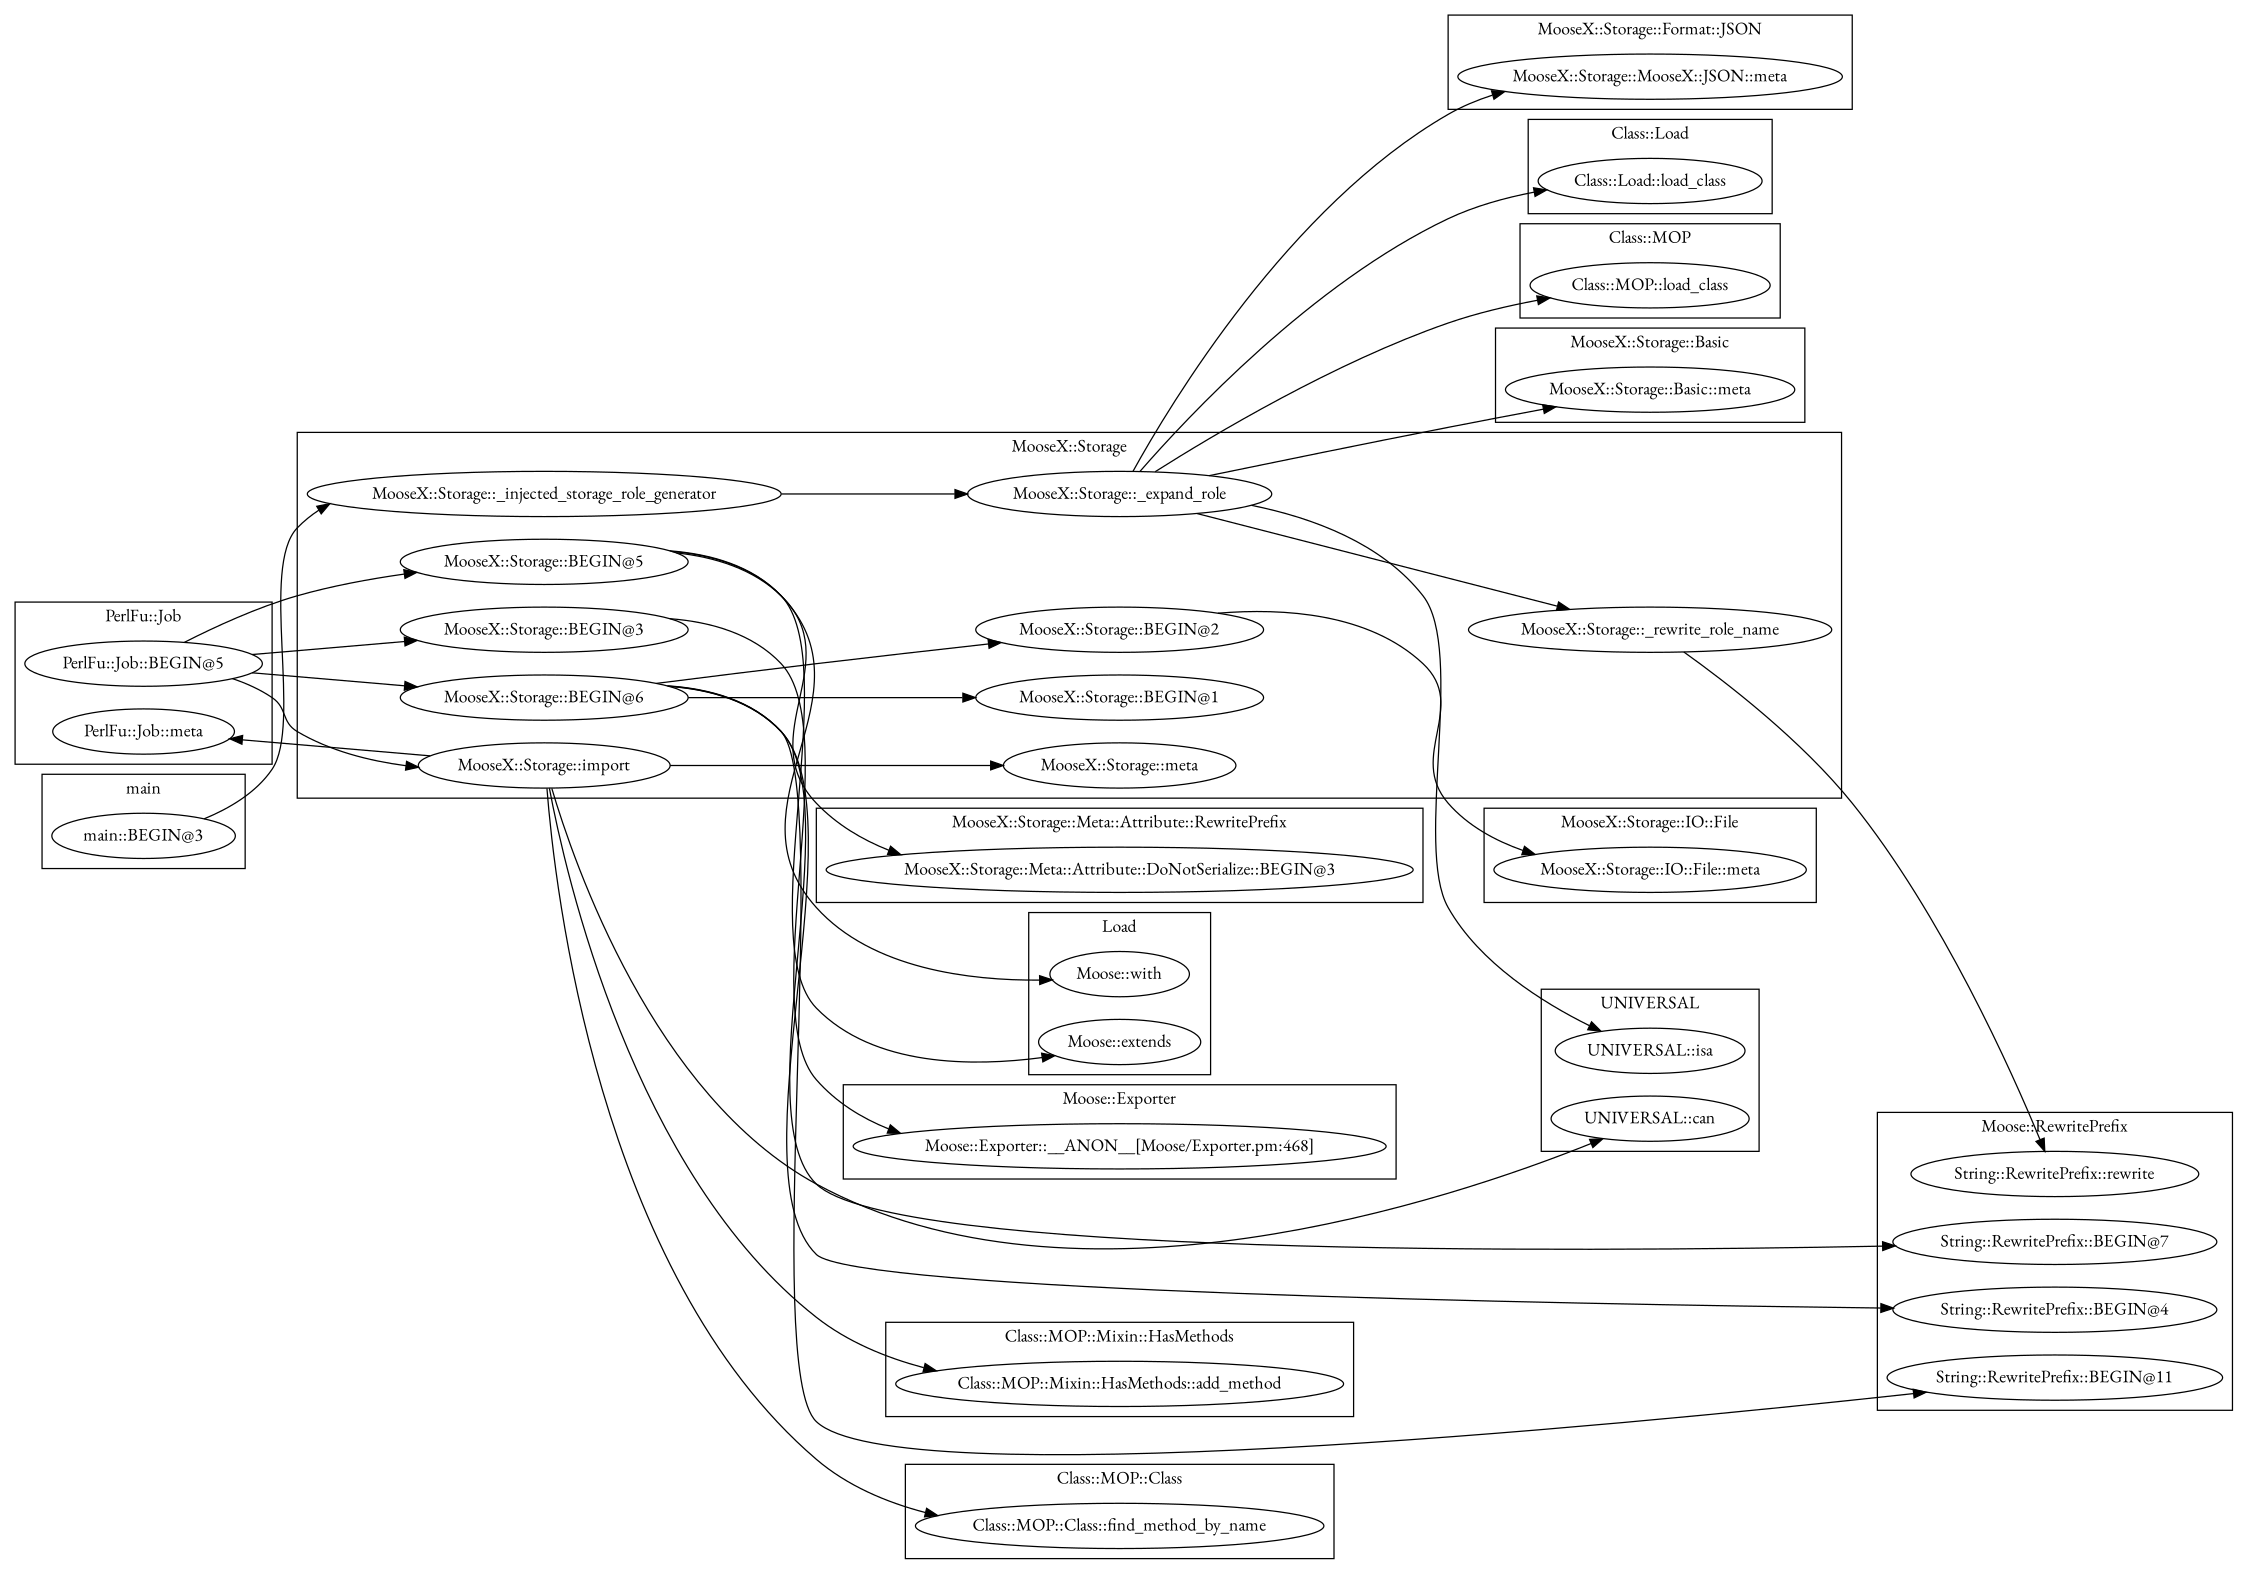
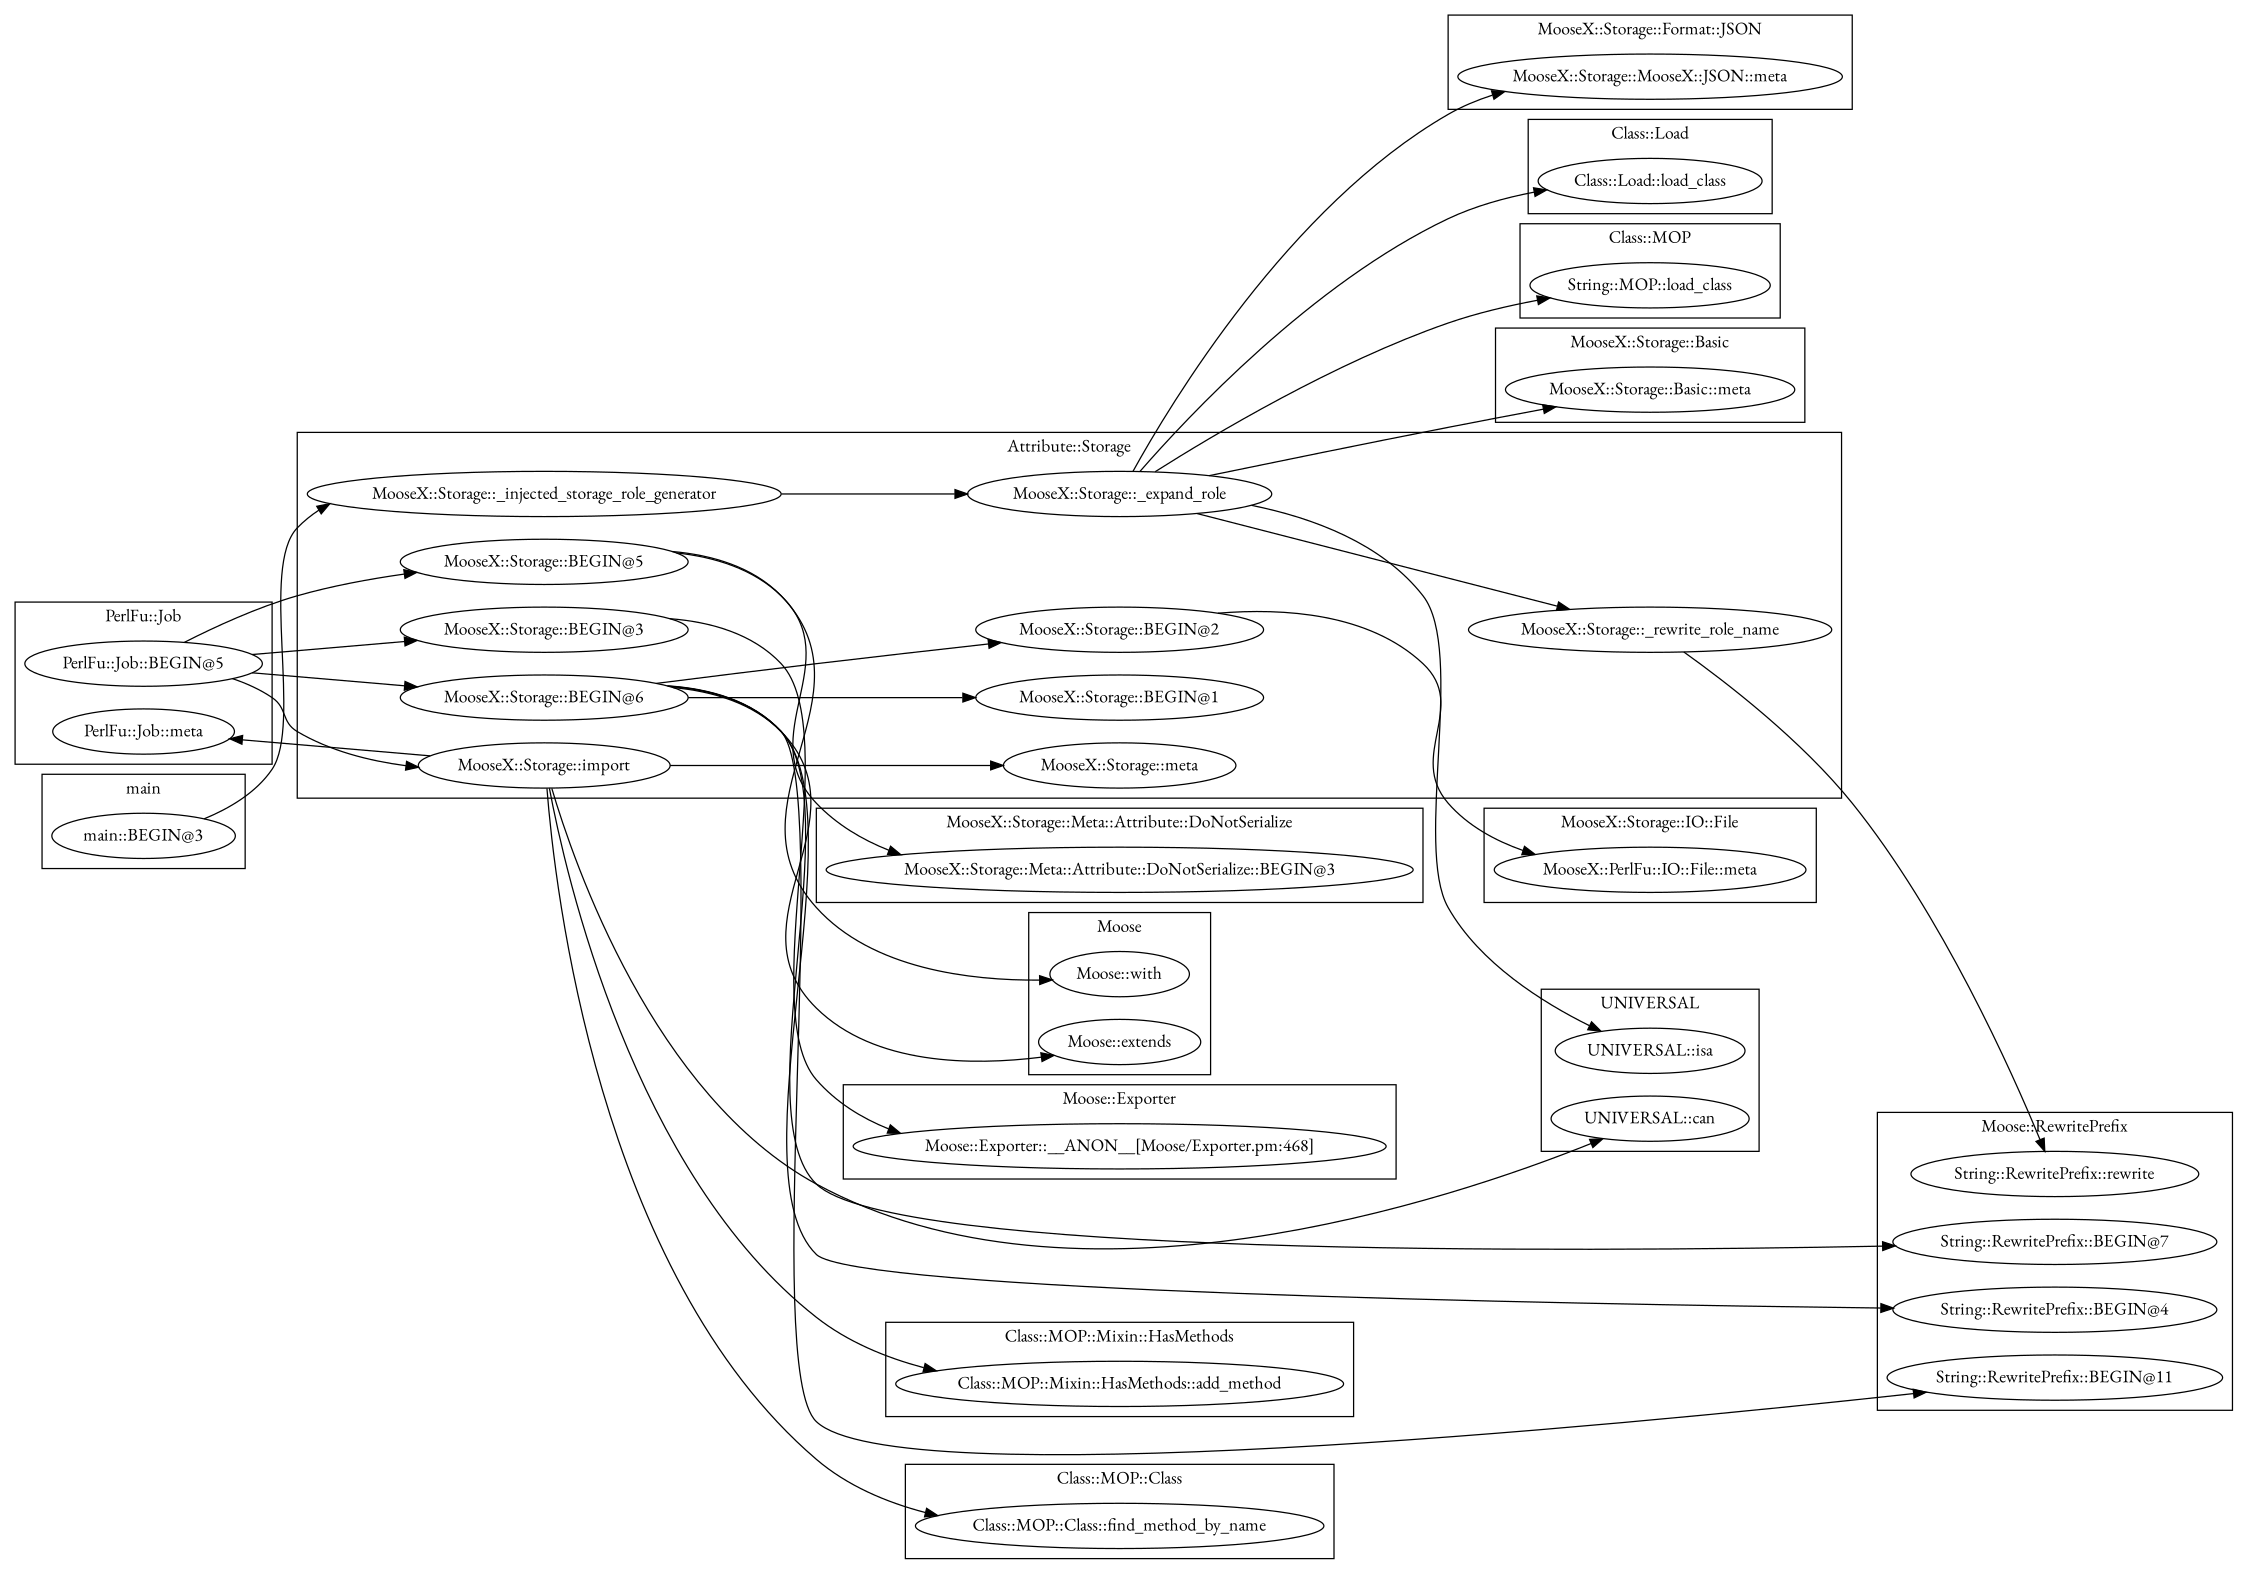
node "Class::MOP::load_class": label "Class::MOP::load_class" -> "String::MOP::load_class"
cluster "MooseX::Storage": label "MooseX::Storage" -> "Attribute::Storage"
cluster "MooseX::Storage::Meta::Attribute::RewritePrefix": label "MooseX::Storage::Meta::Attribute::RewritePrefix" -> "MooseX::Storage::Meta::Attribute::DoNotSerialize"
node "MooseX::Storage::IO::File::meta": label "MooseX::Storage::IO::File::meta" -> "MooseX::PerlFu::IO::File::meta"
cluster "Load": label "Load" -> "Moose"
edge "MooseX::Storage::BEGIN@5" -> "Moose::extends": now "MooseX::Storage::BEGIN@6" -> "Moose::extends"
